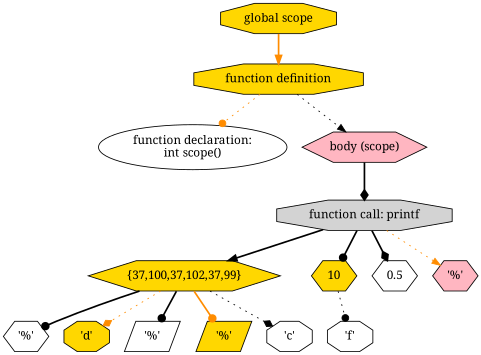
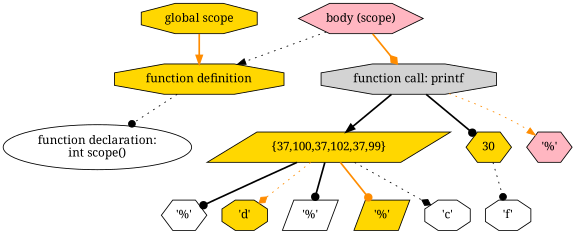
edge "function definition" -> "function declaration: int scope()": color darkorange -> black
edge "function definition" -> "body (scope)": reversed
edge "body (scope)" -> "function call: printf": color black -> darkorange
node "{37,100,37,102,37,99}": shape hexagon -> parallelogram
node "10": label "10" -> "30"
node "0.5": removed
